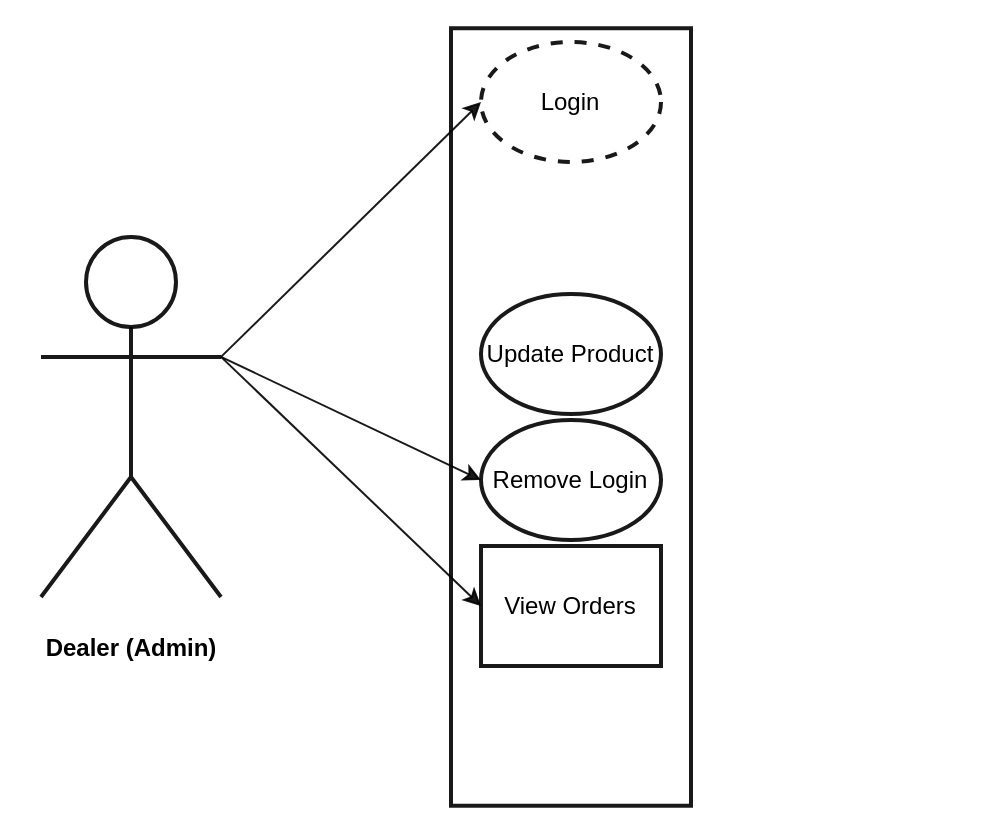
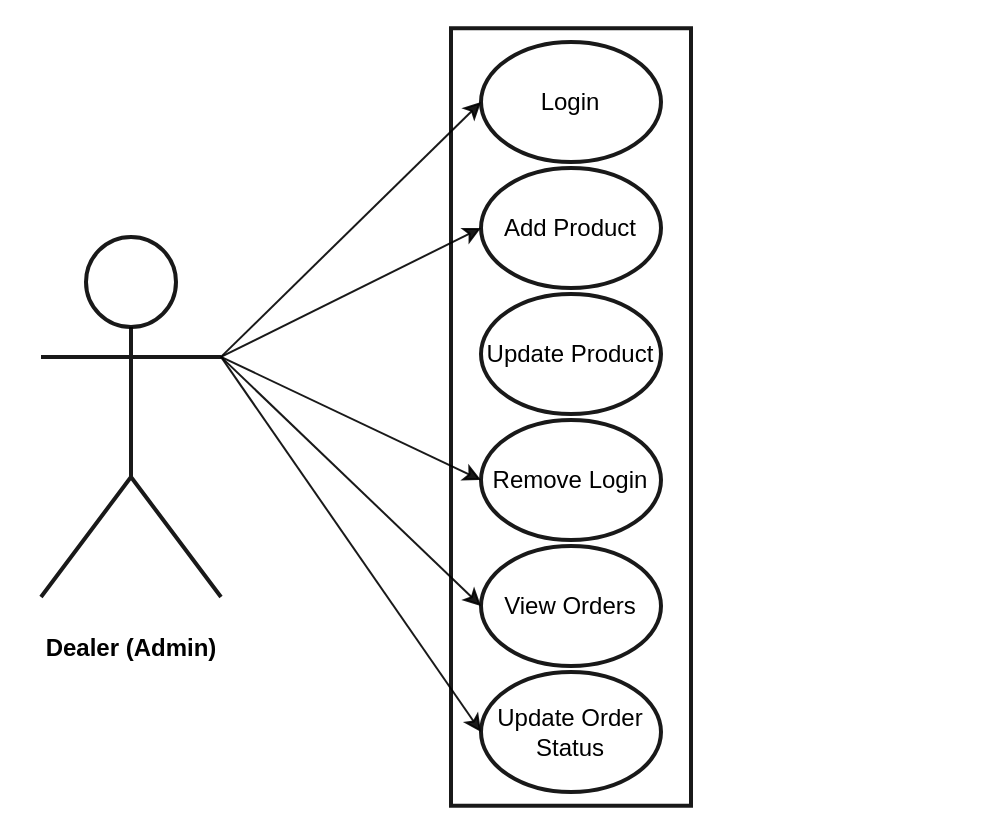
node "Login": style dashed -> solid
node "Add Product": added
edge "Dealer (Admin)" -> "Add Product": added
edge "Dealer (Admin)" -> "Update Order Status": added
node "View Orders": shape rectangle -> ellipse
node "Update Order Status": added
